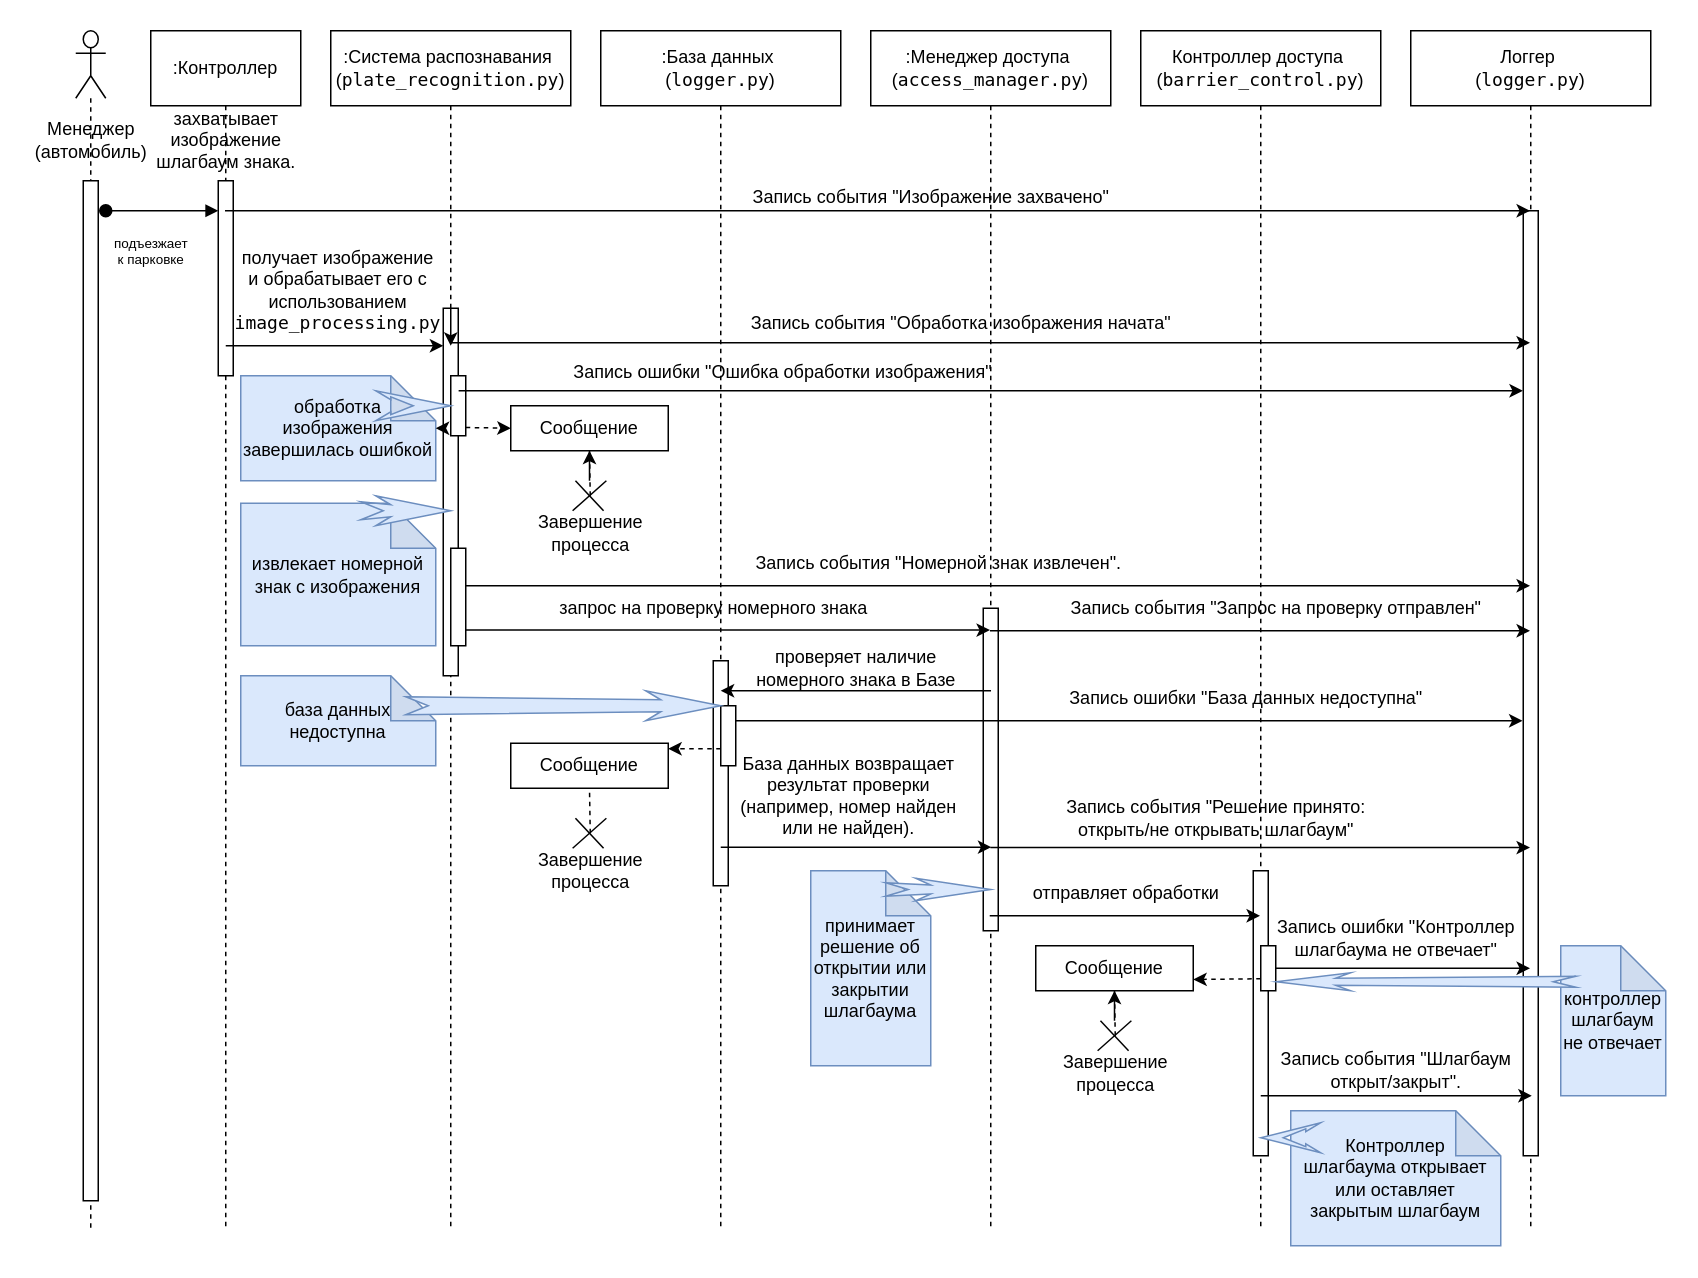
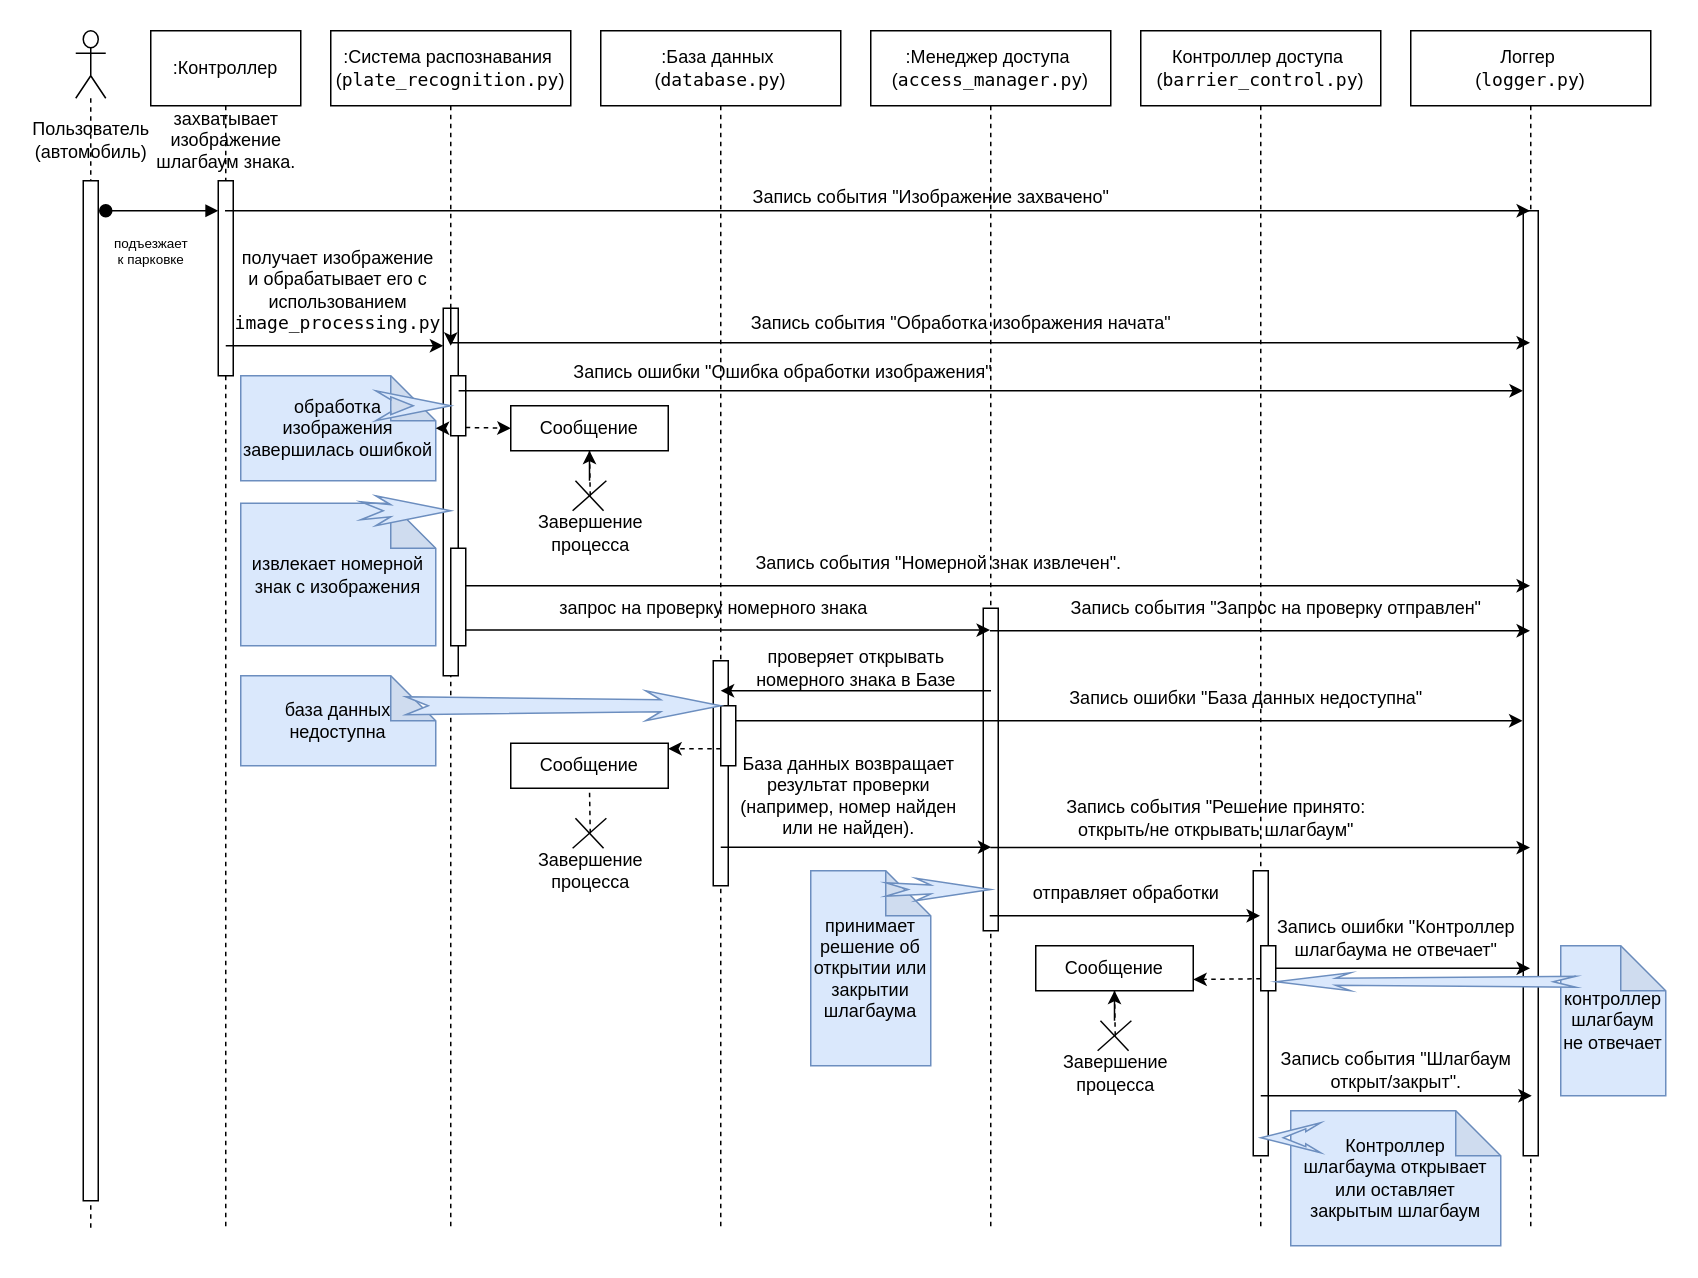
node ":База данных (logger.py)": label ":База данных (logger.py)" -> ":База данных (database.py)"
node "Менеджер (автомобиль)": label "Менеджер (автомобиль)" -> "Пользователь (автомобиль)"
node "проверяет наличие номерного знака в Базе": label "проверяет наличие номерного знака в Базе" -> "проверяет открывать номерного знака в Базе"
